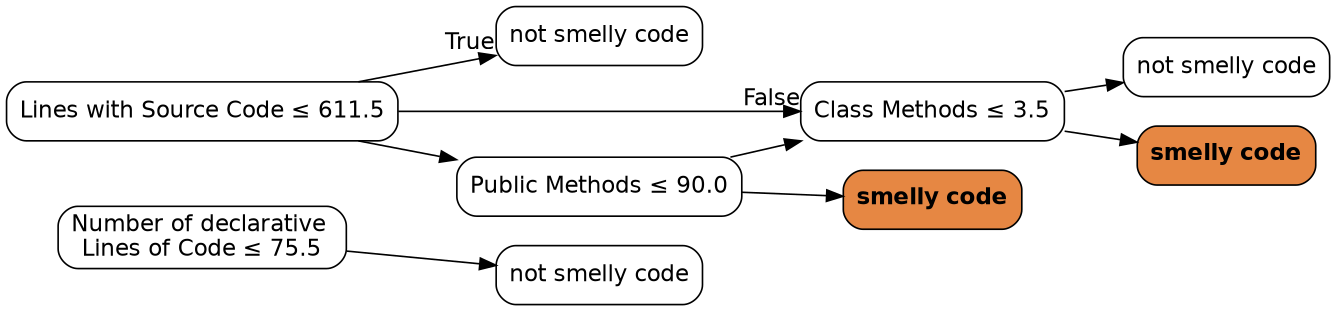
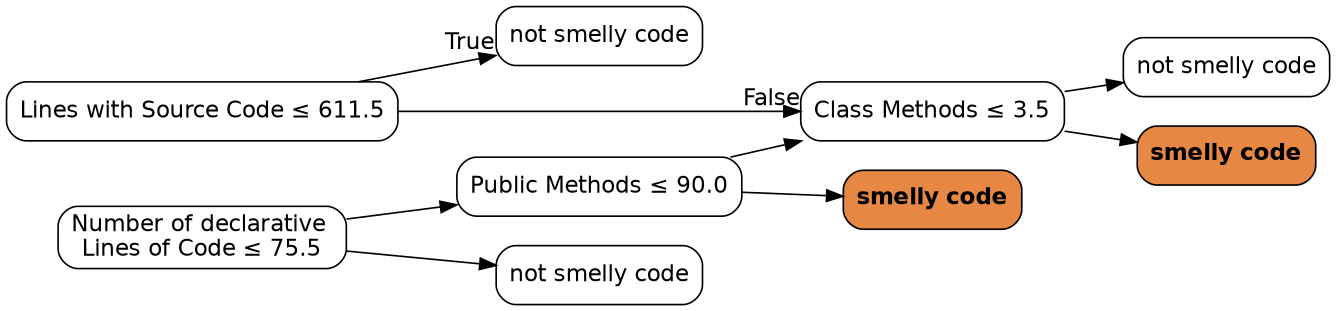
edge "Lines with Source Code ≤ 611.5" -> "Public Methods ≤ 90.0": now "Number of declarative" -> "Public Methods ≤ 90.0"
